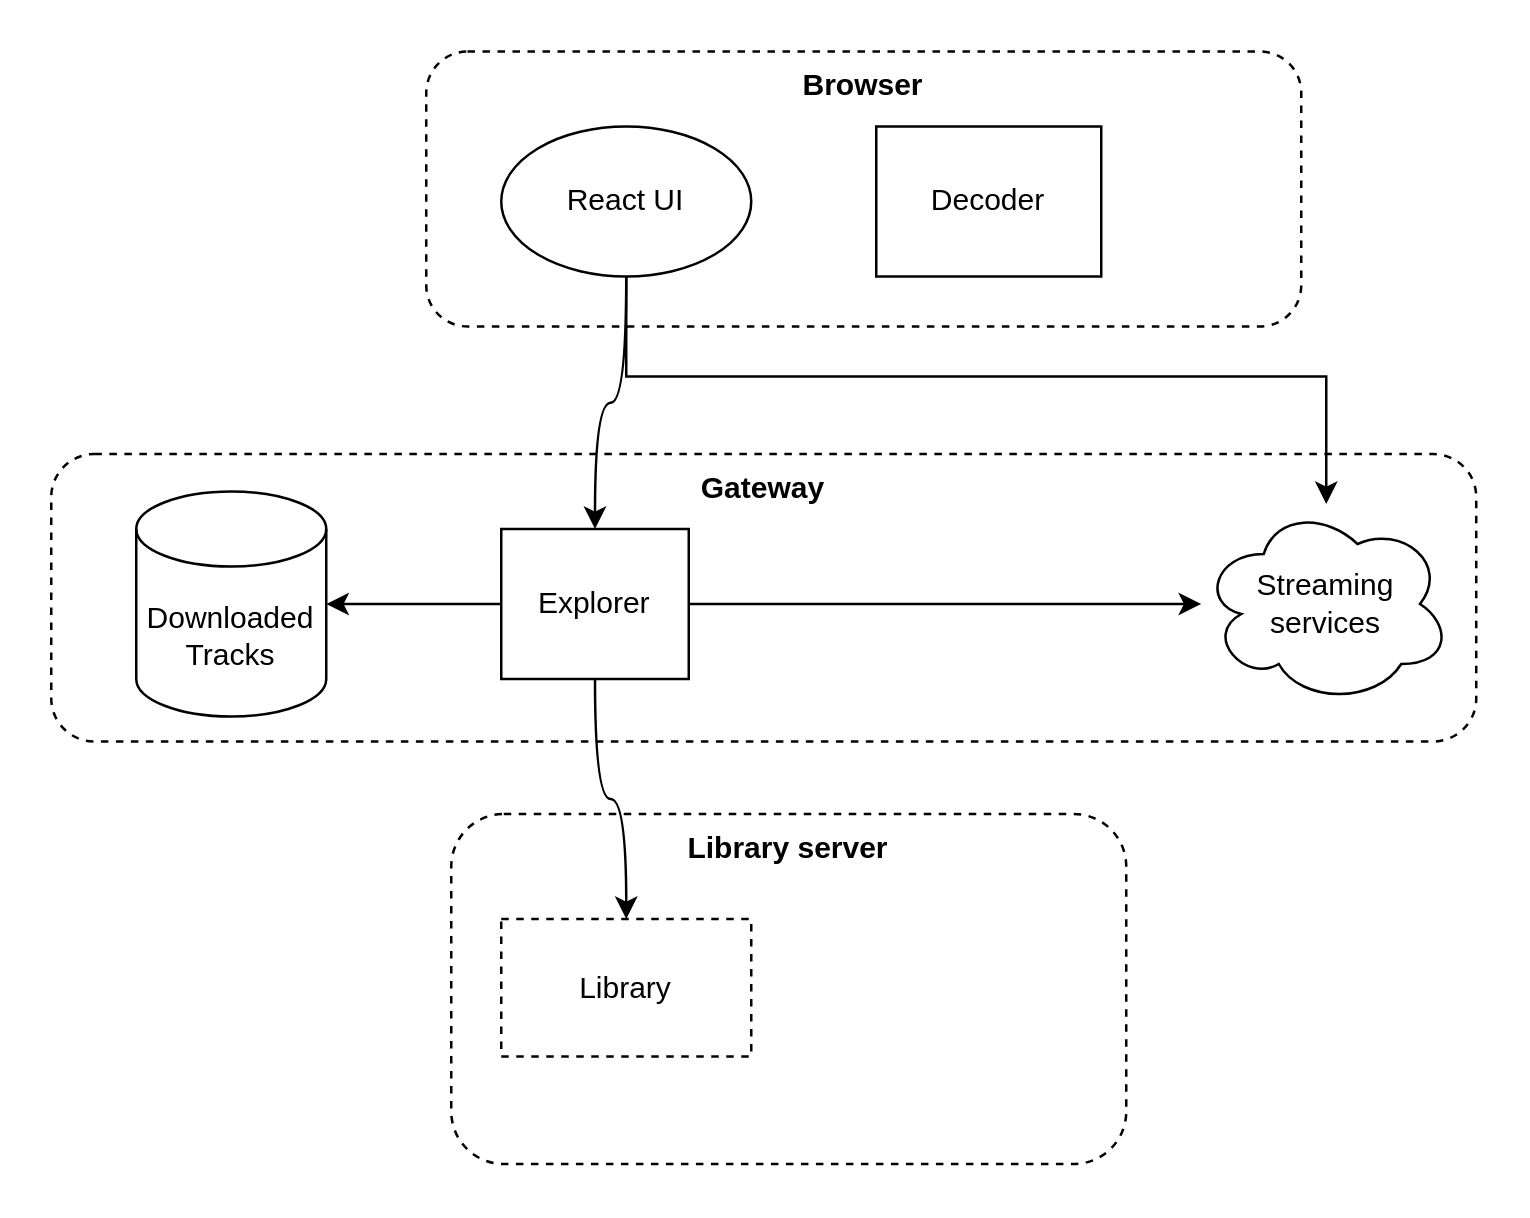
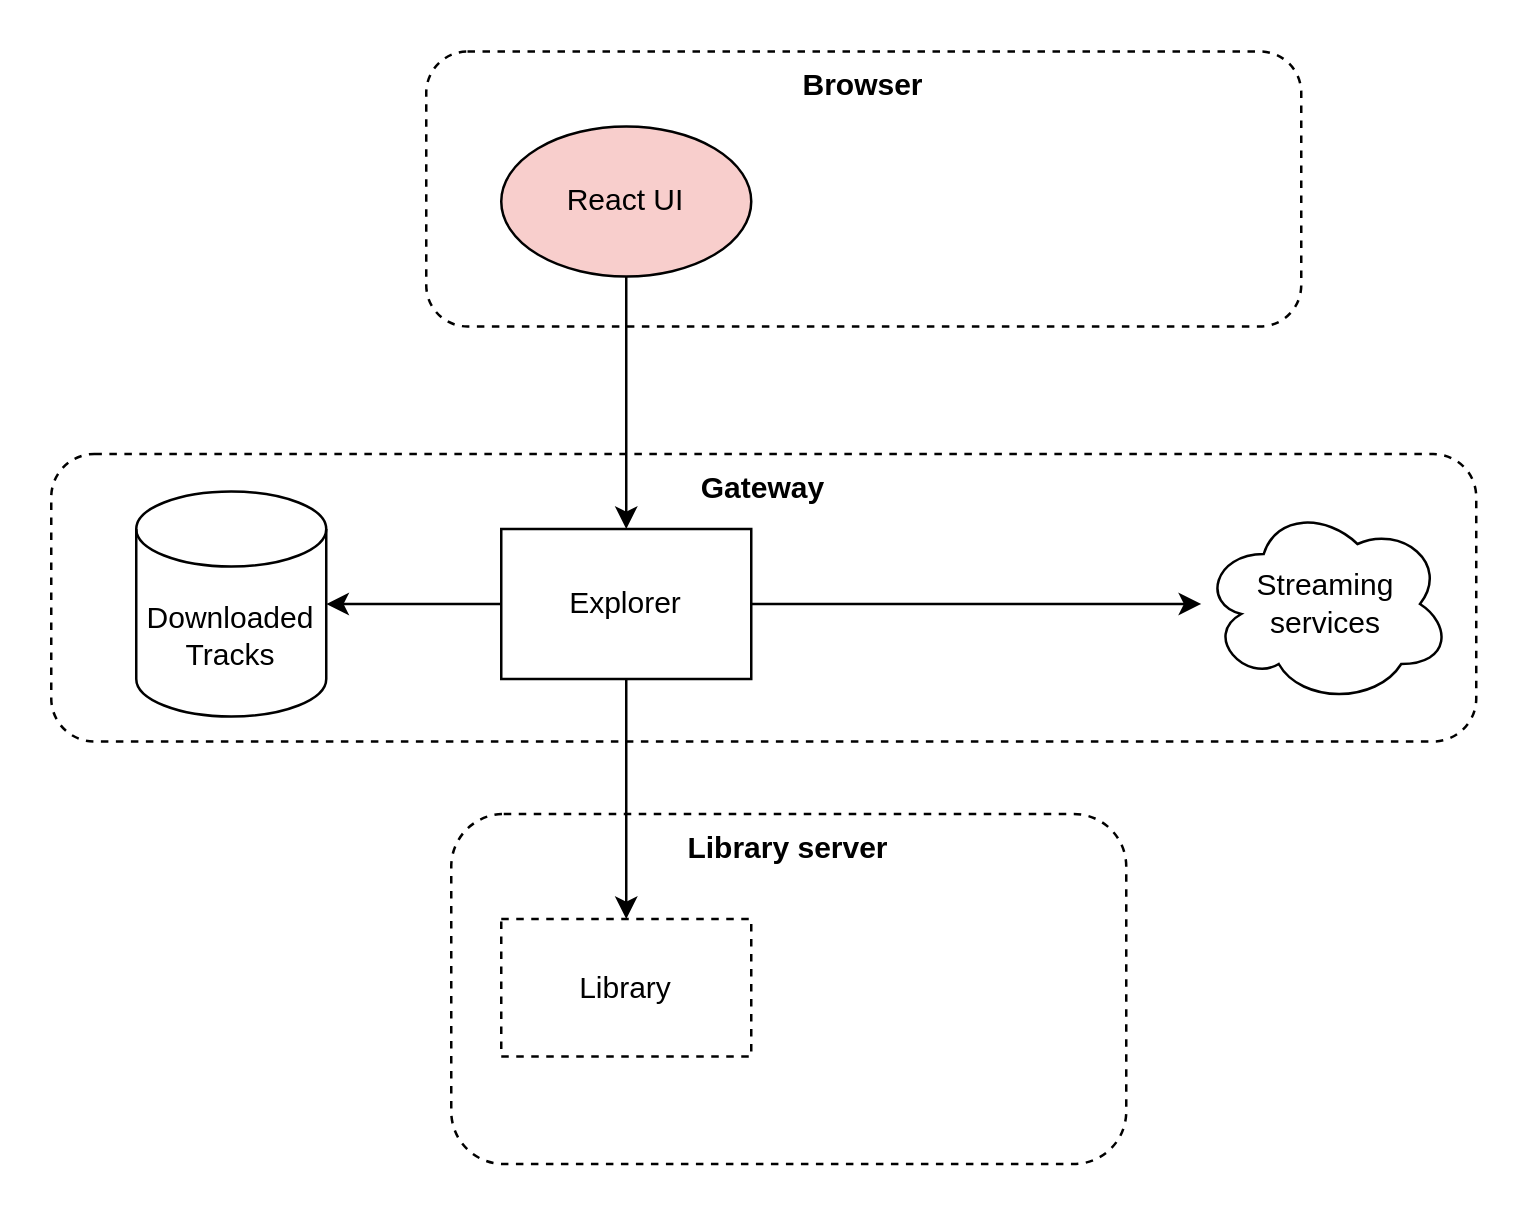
node "React UI": fillcolor #ffffff -> #f8cecc
node "Decoder": removed
edge "React UI" -> "Streaming services": removed
node "Explorer": size 188x150 -> 250x150
